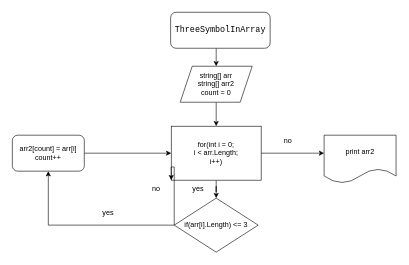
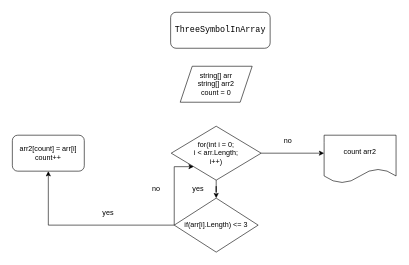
edge "ThreeSymbolInArray" -> "string[] arr string[] arr2 count = 0": removed
edge "string[] arr string[] arr2 count = 0" -> "for(int i = 0; i < arr.Length; i++)": removed
node "print arr2": label "print arr2" -> "count arr2"
edge "arr2[count] = arr[i] count++" -> "for(int i = 0; i < arr.Length; i++)": removed
node "for(int i = 0; i < arr.Length; i++)": shape rectangle -> diamond
